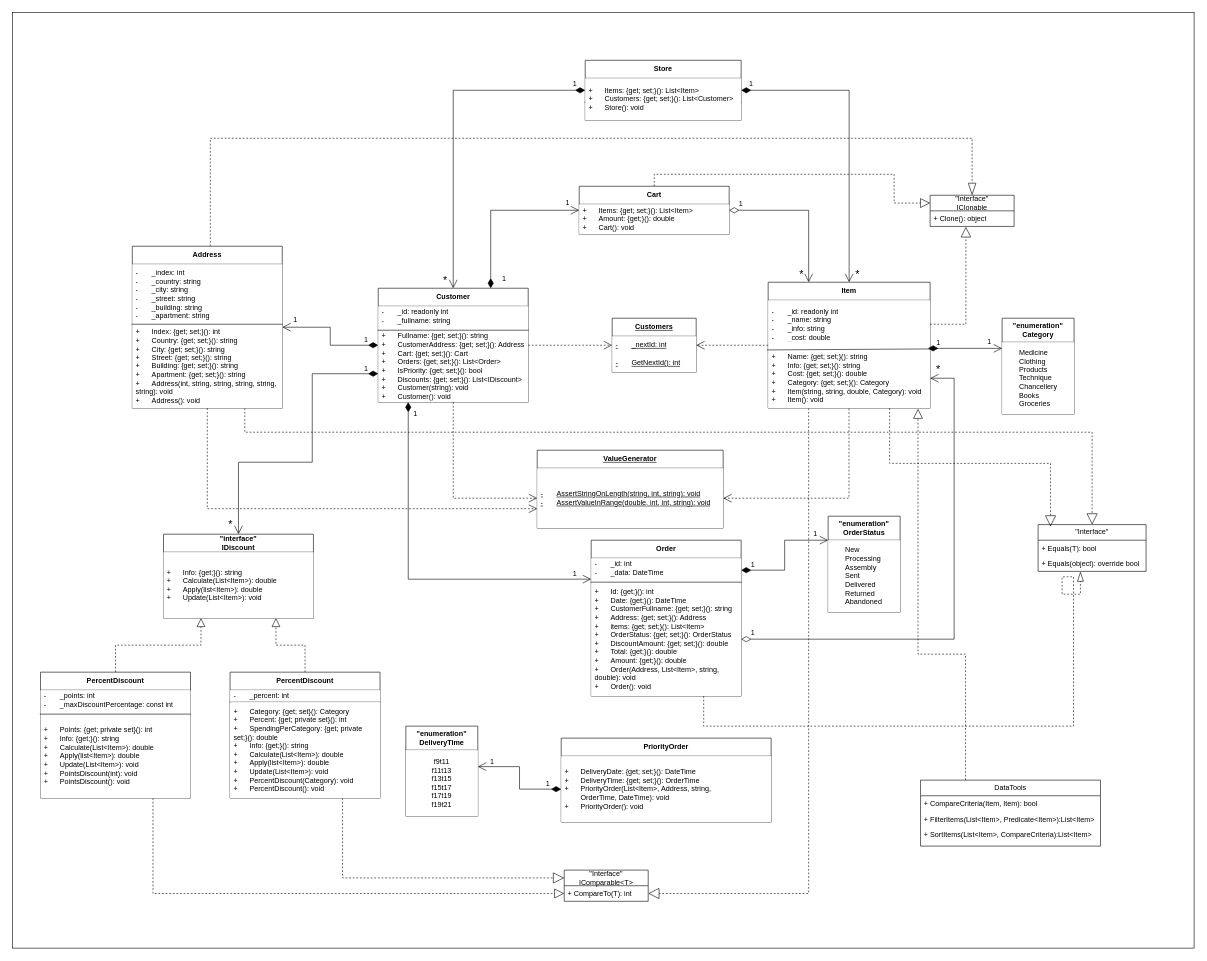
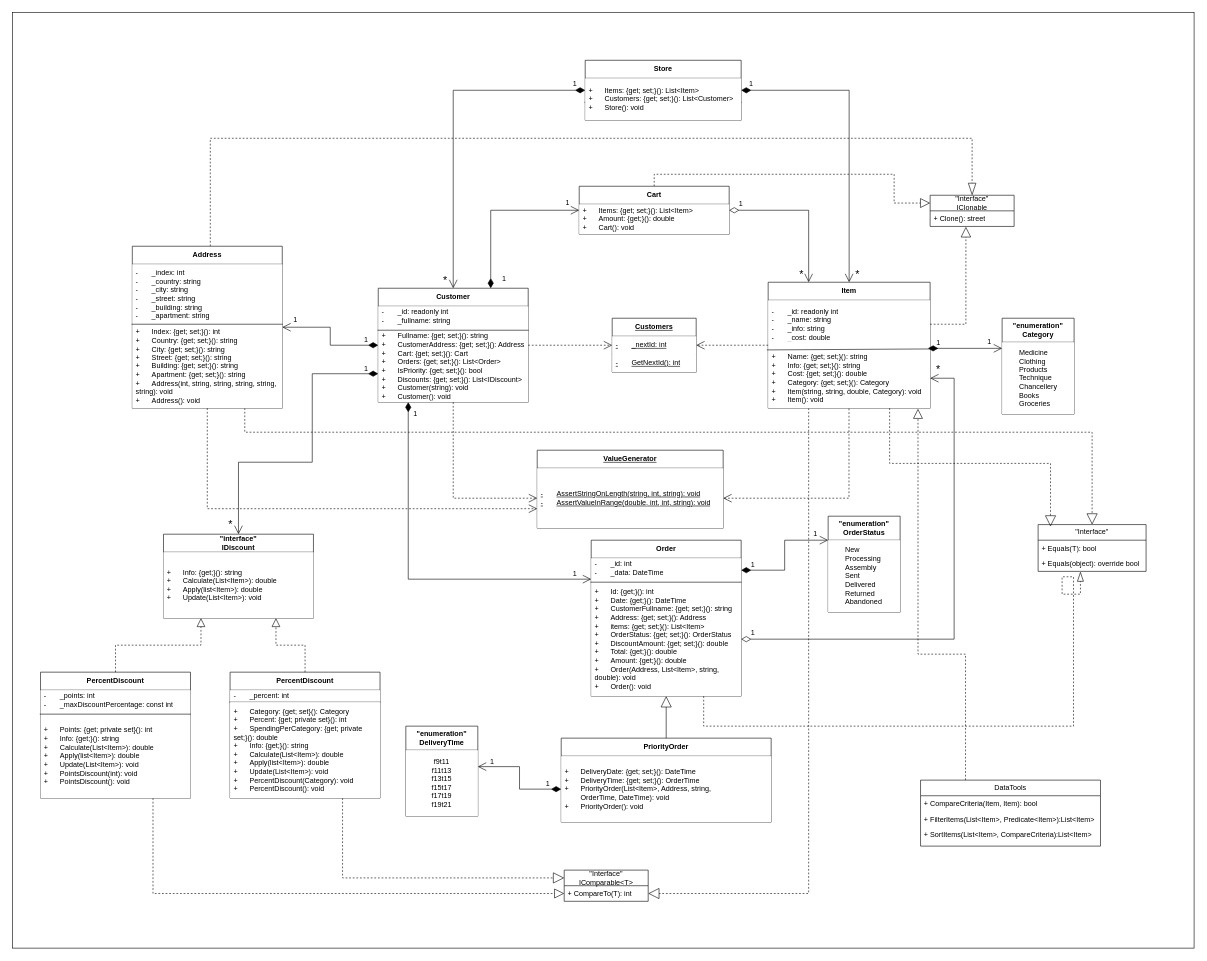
node "+ Clone(): object": label "+ Clone(): object" -> "+ Clone(): street"
edge "PriorityOrder" -> "Order": added
